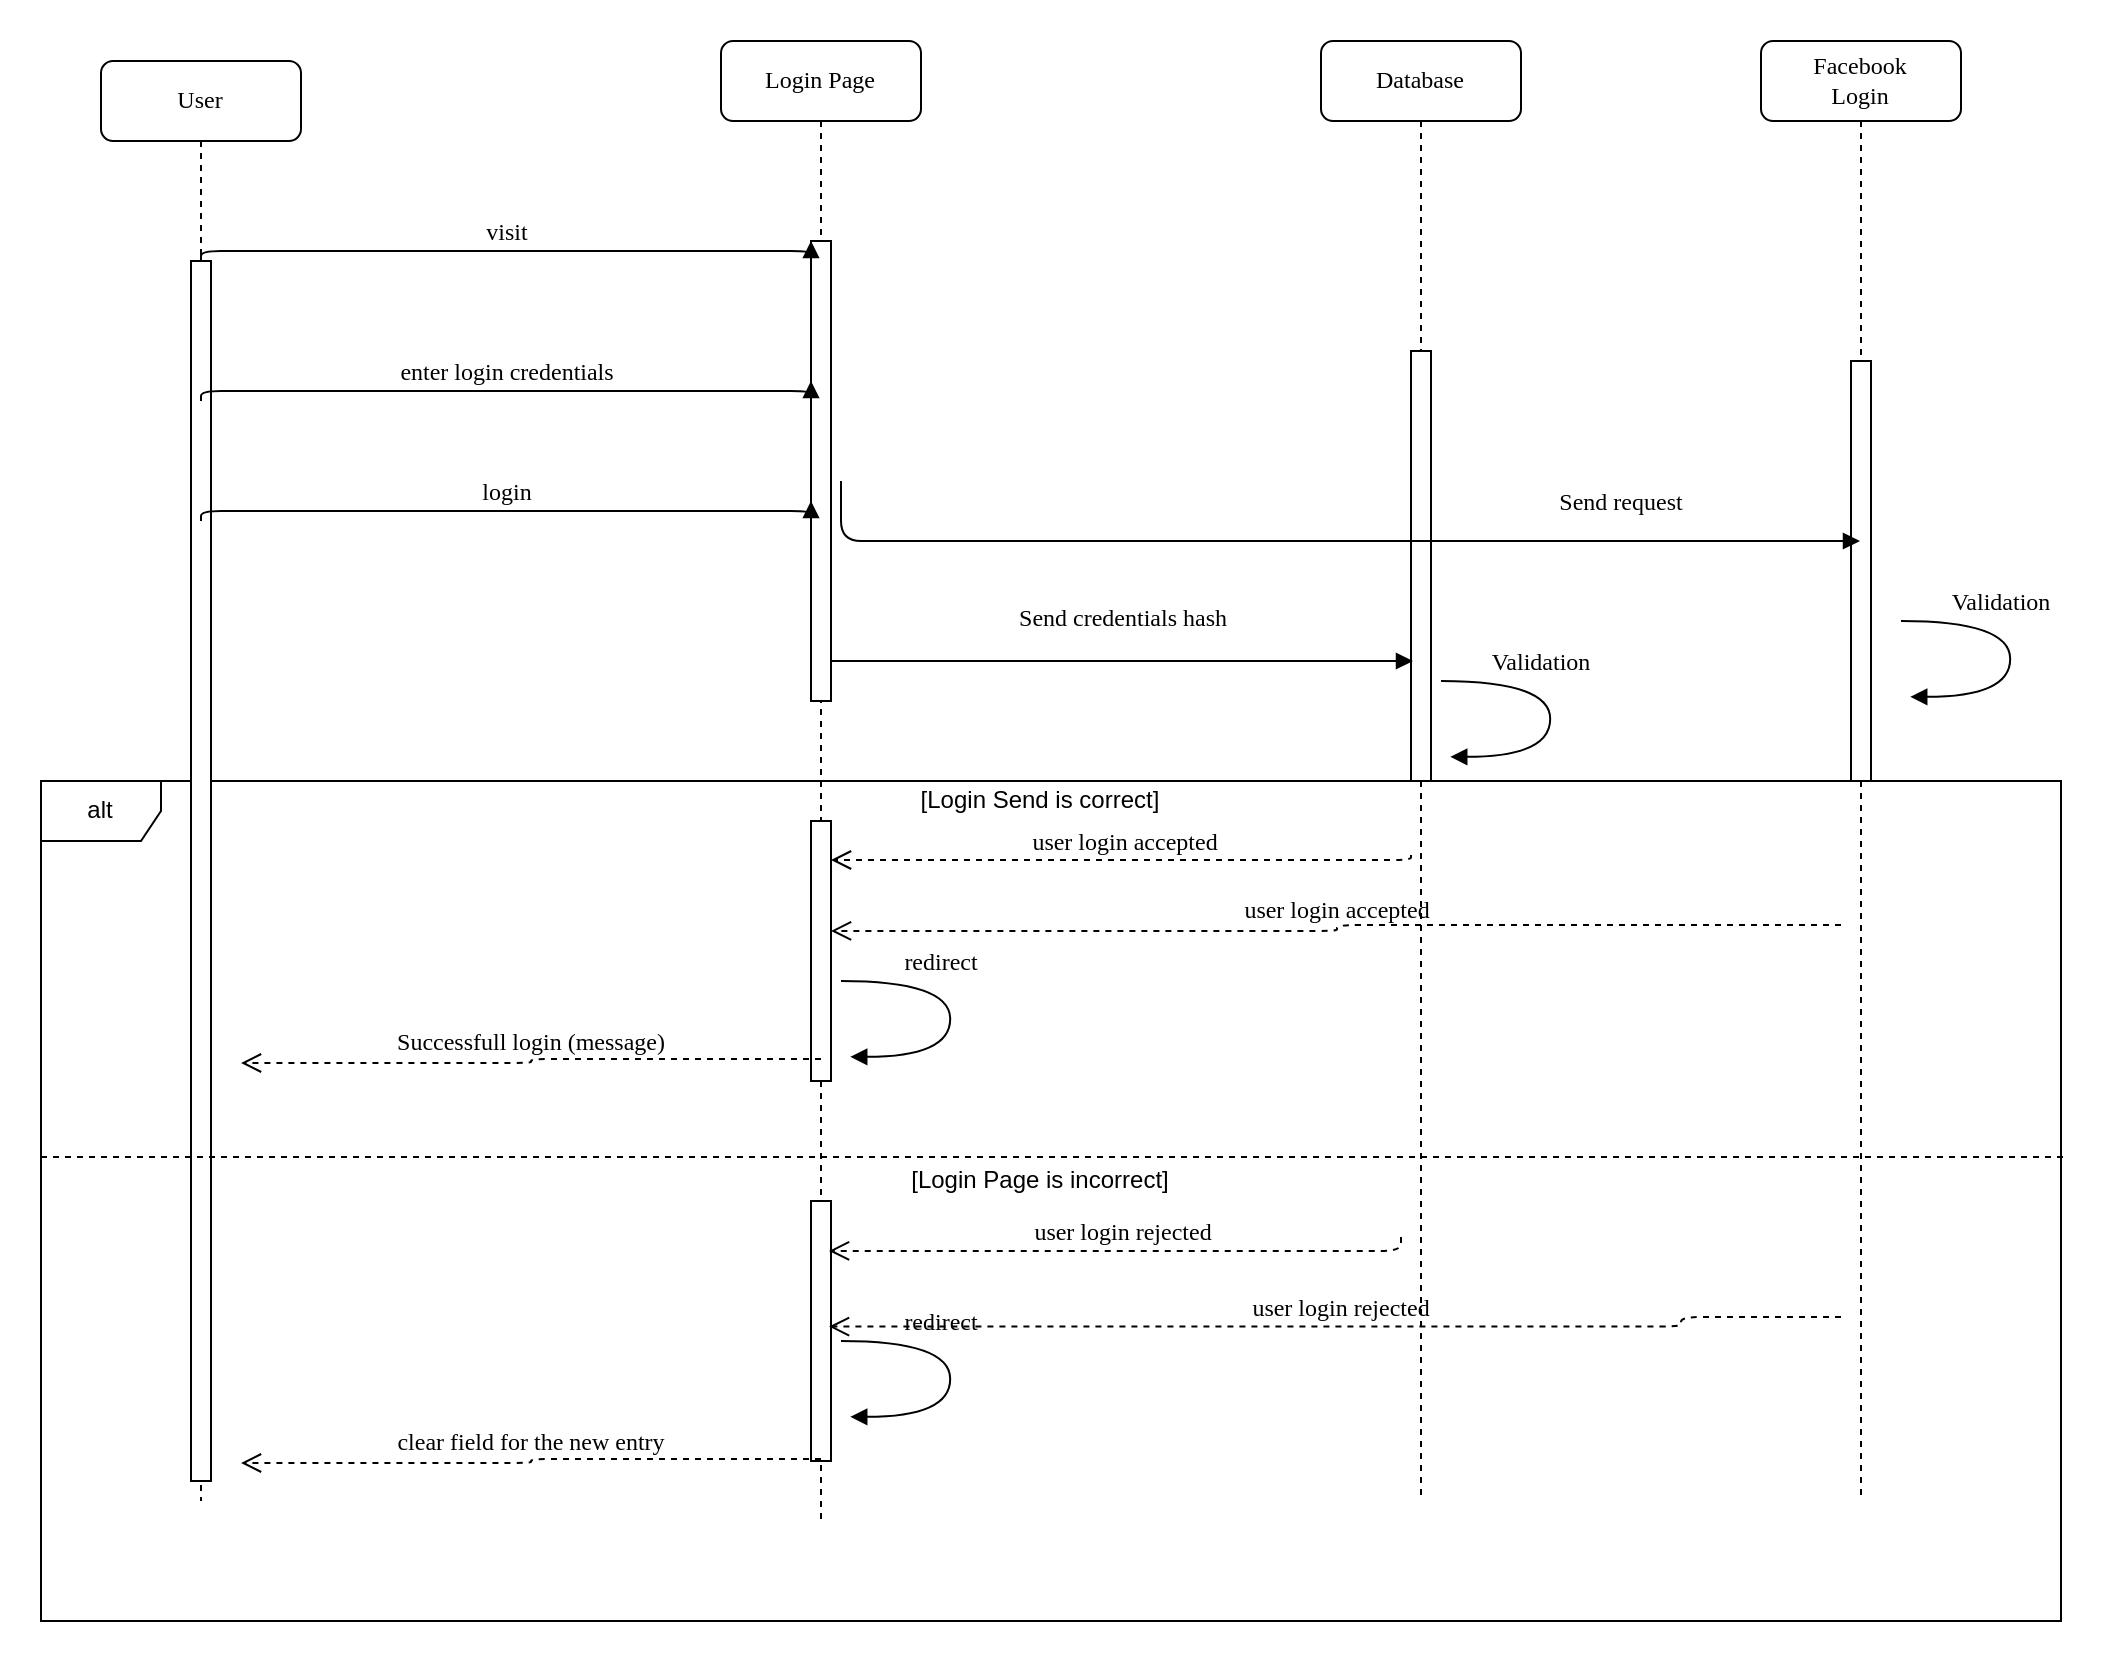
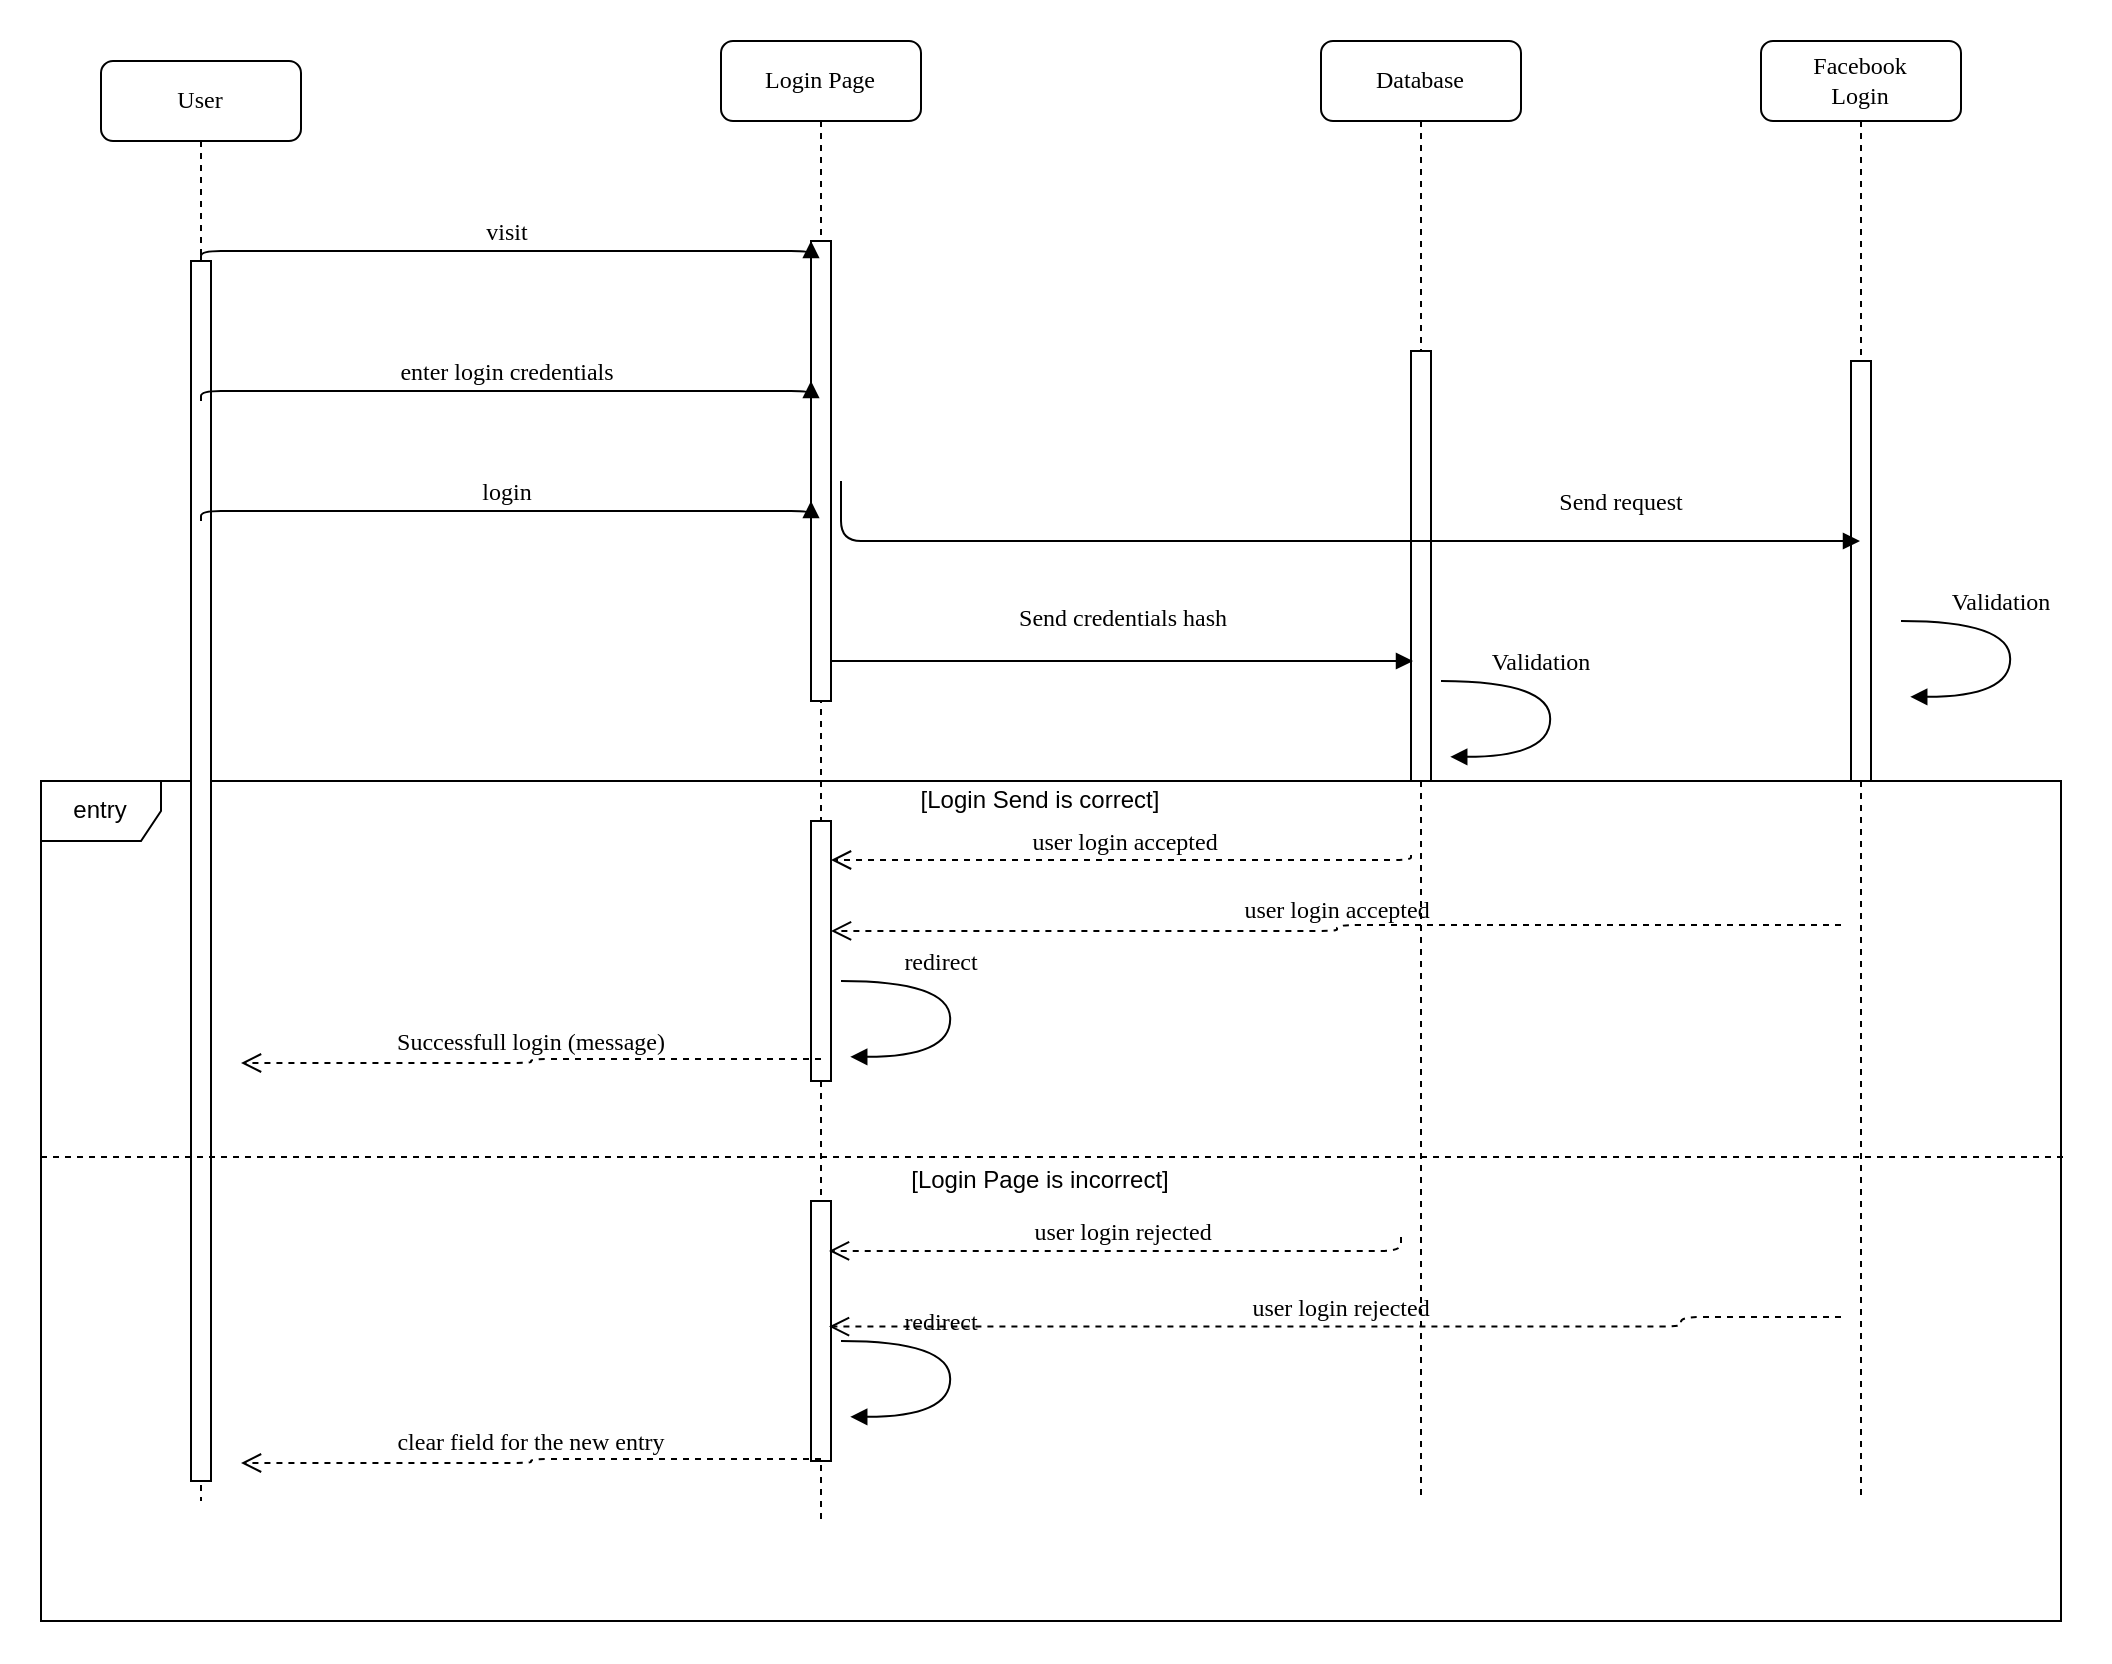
node "alt": label "alt" -> "entry"
